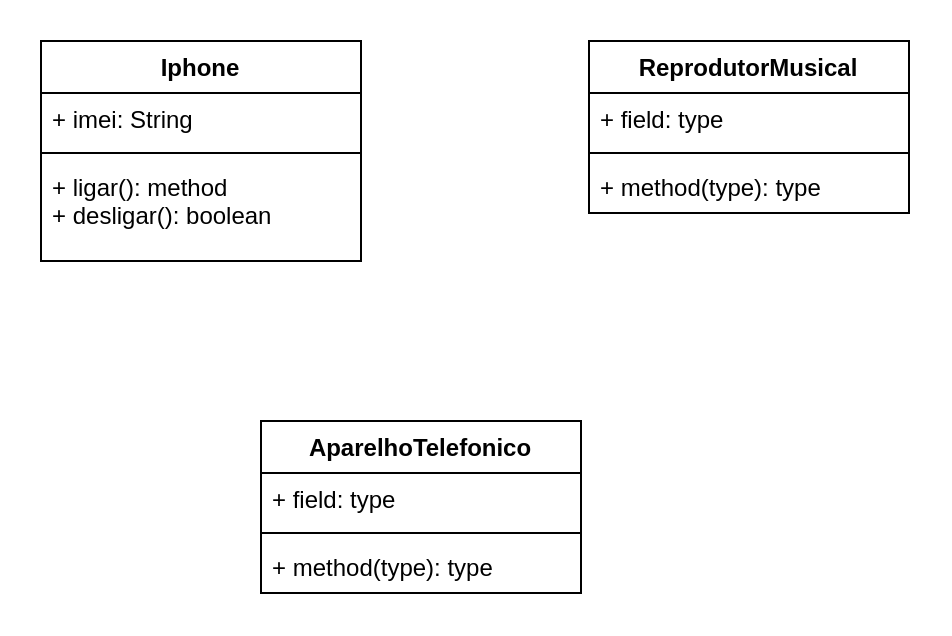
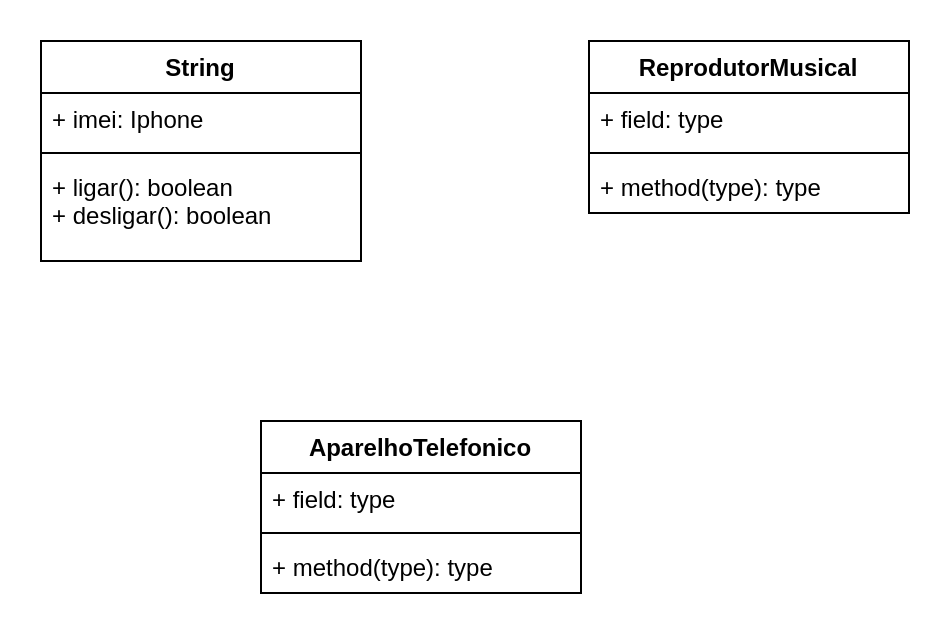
node "Iphone": label "Iphone" -> "String"
node "+ imei: String": label "+ imei: String" -> "+ imei: Iphone"
node "+ ligar(): method + desligar(): boolean": label "+ ligar(): method + desligar(): boolean" -> "+ ligar(): boolean + desligar(): boolean"
